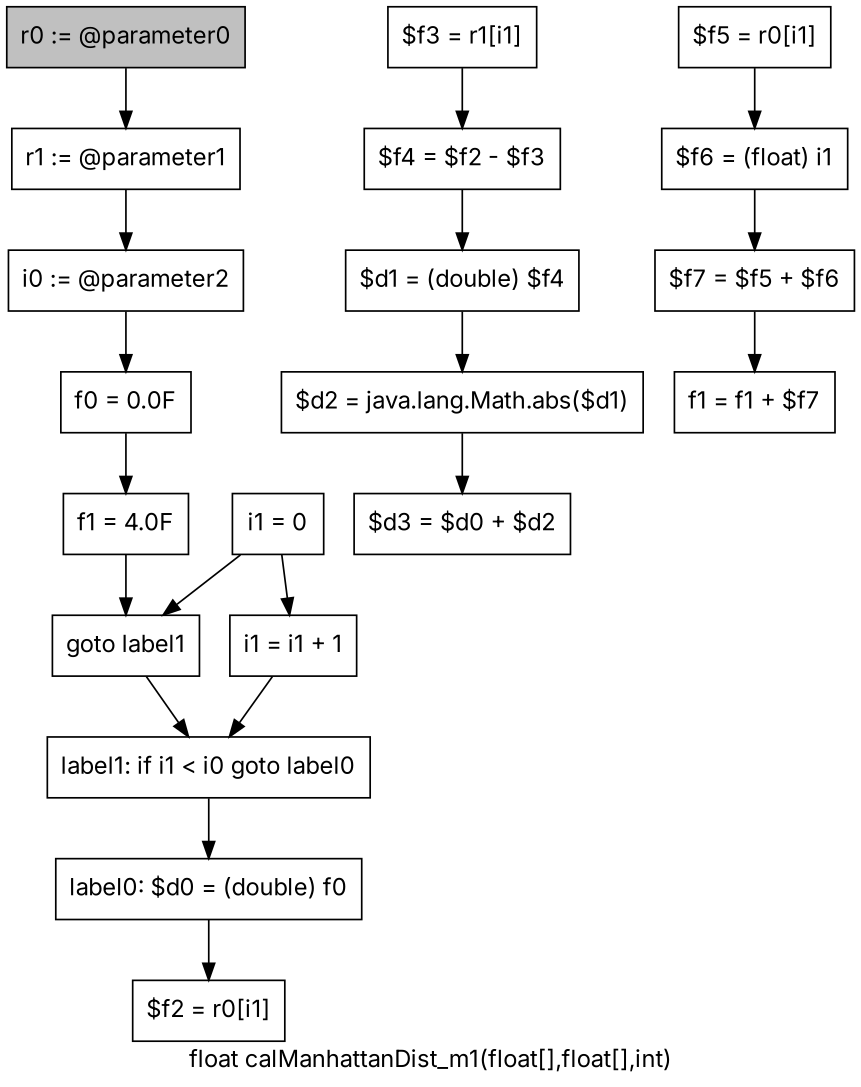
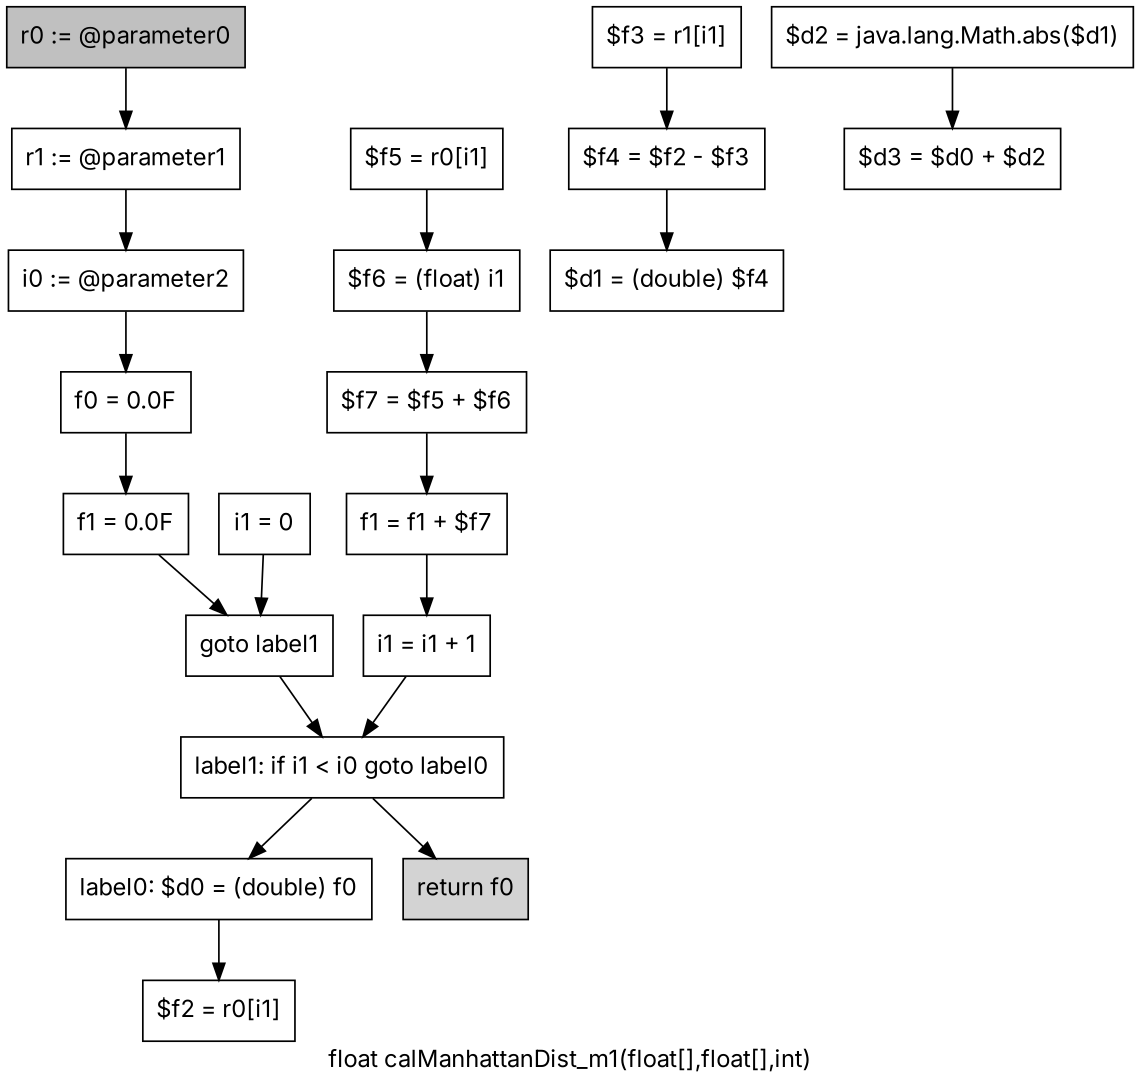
edge "$d1 = (double) $f4" -> "$d2 = java.lang.Math.abs($d1)": removed
node "f1 = 4.0F": label "f1 = 4.0F" -> "f1 = 0.0F"
edge "i1 = 0" -> "i1 = i1 + 1": now "f1 = f1 + $f7" -> "i1 = i1 + 1"
node "return f0": added
